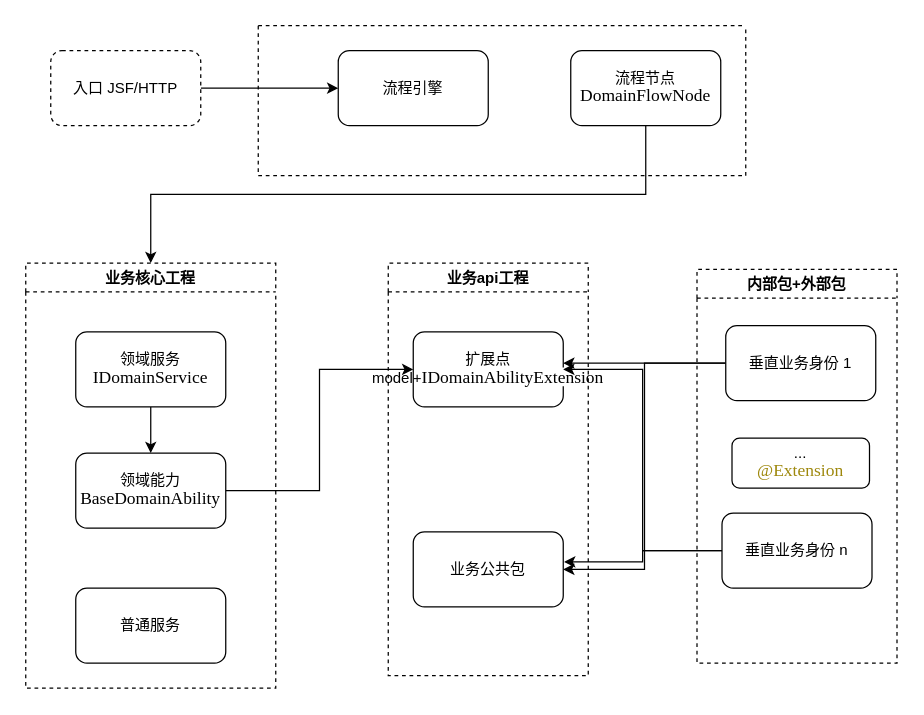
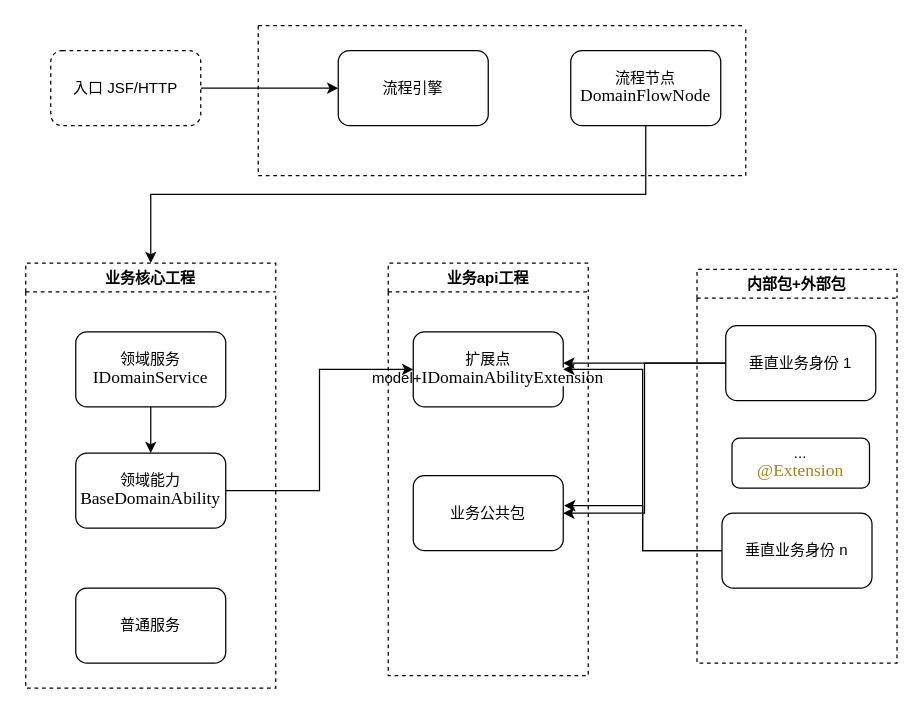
node "业务公共包": moved (488, 569) -> (488, 513)
